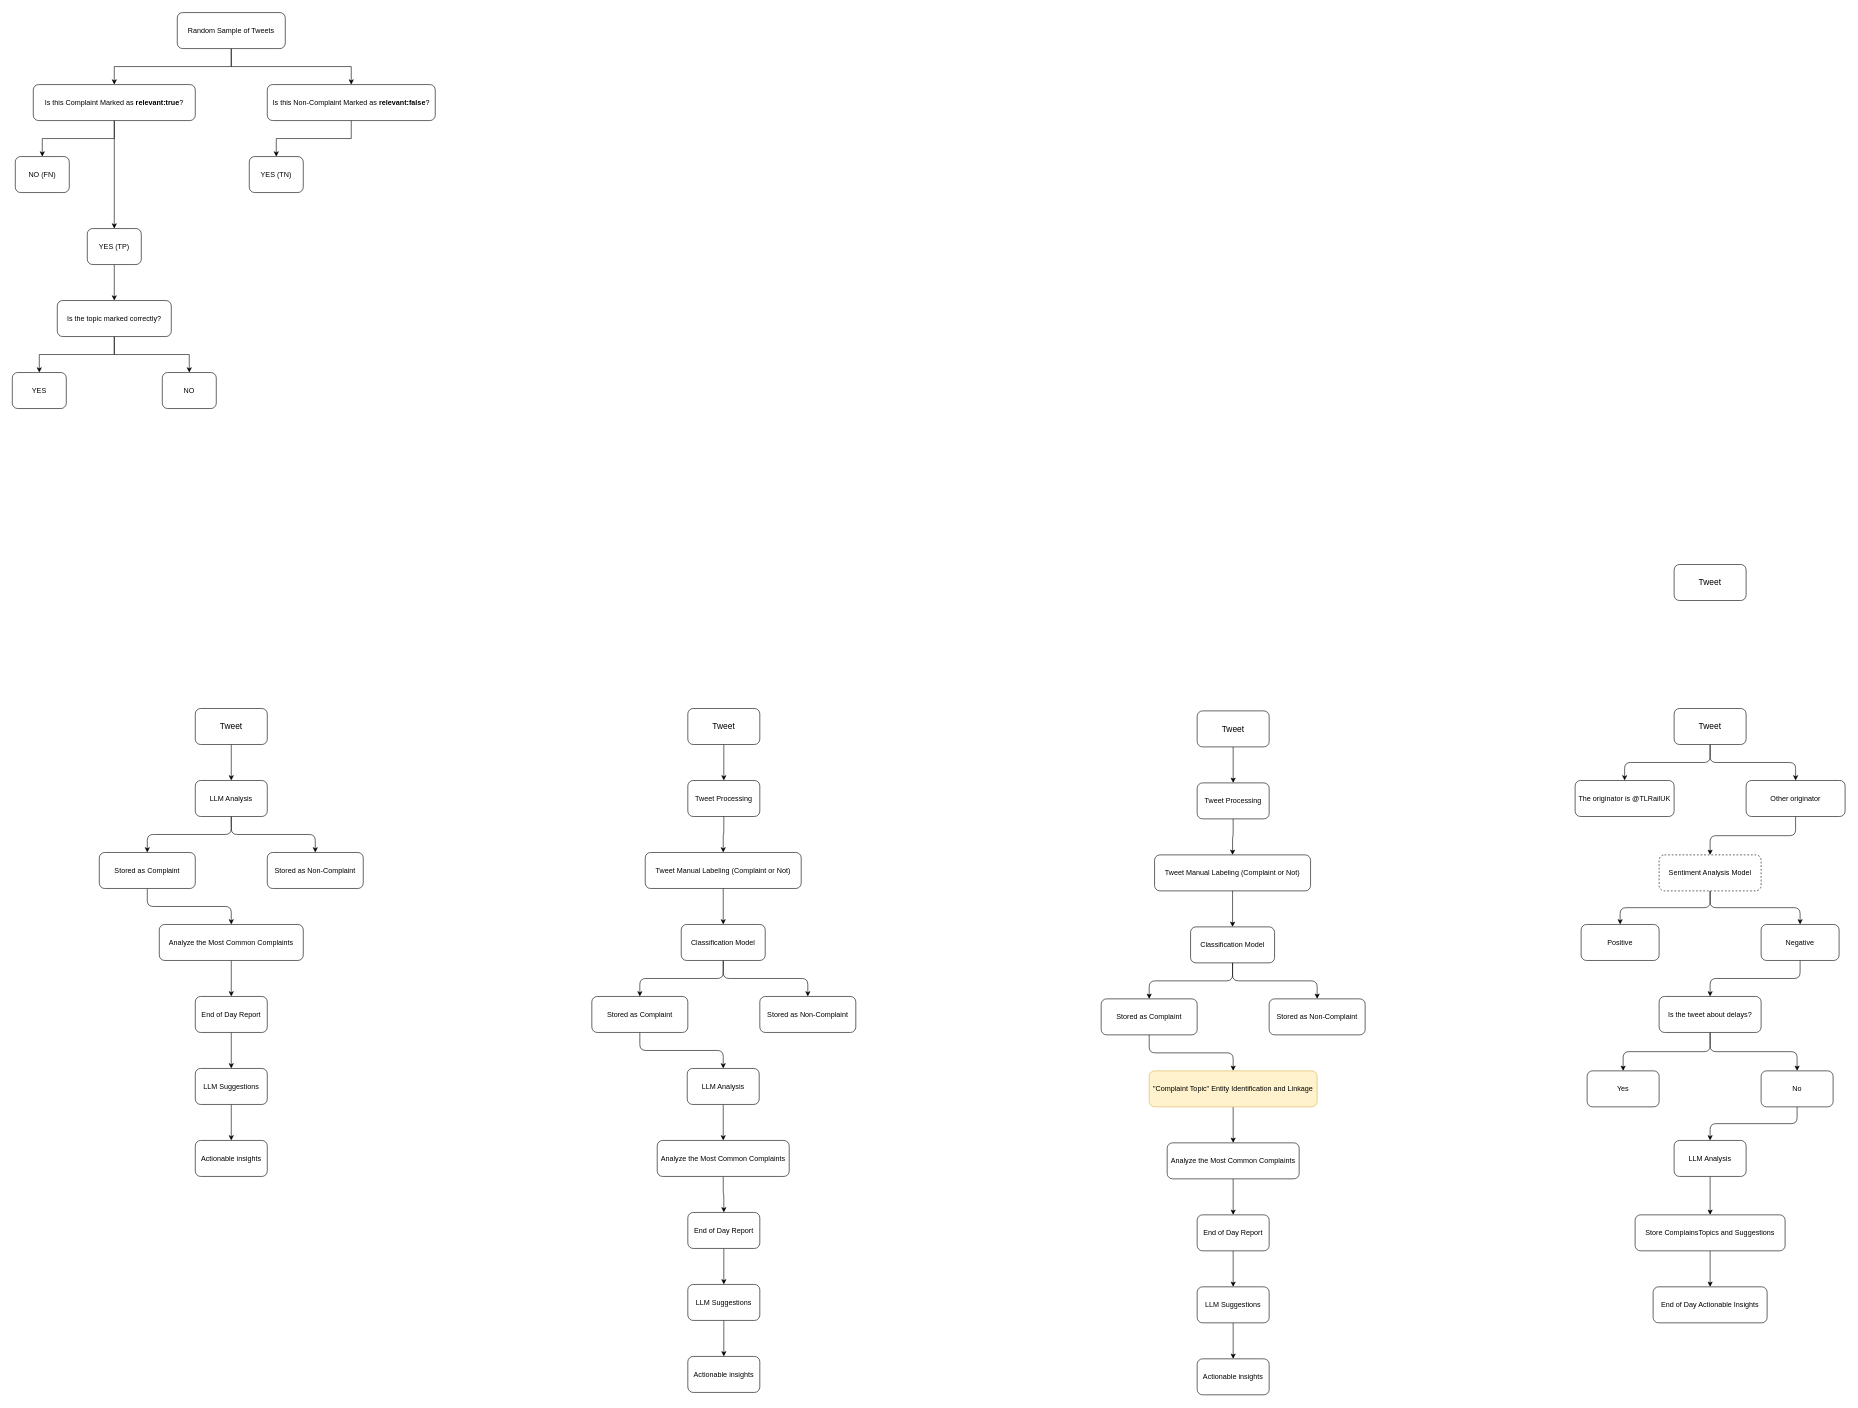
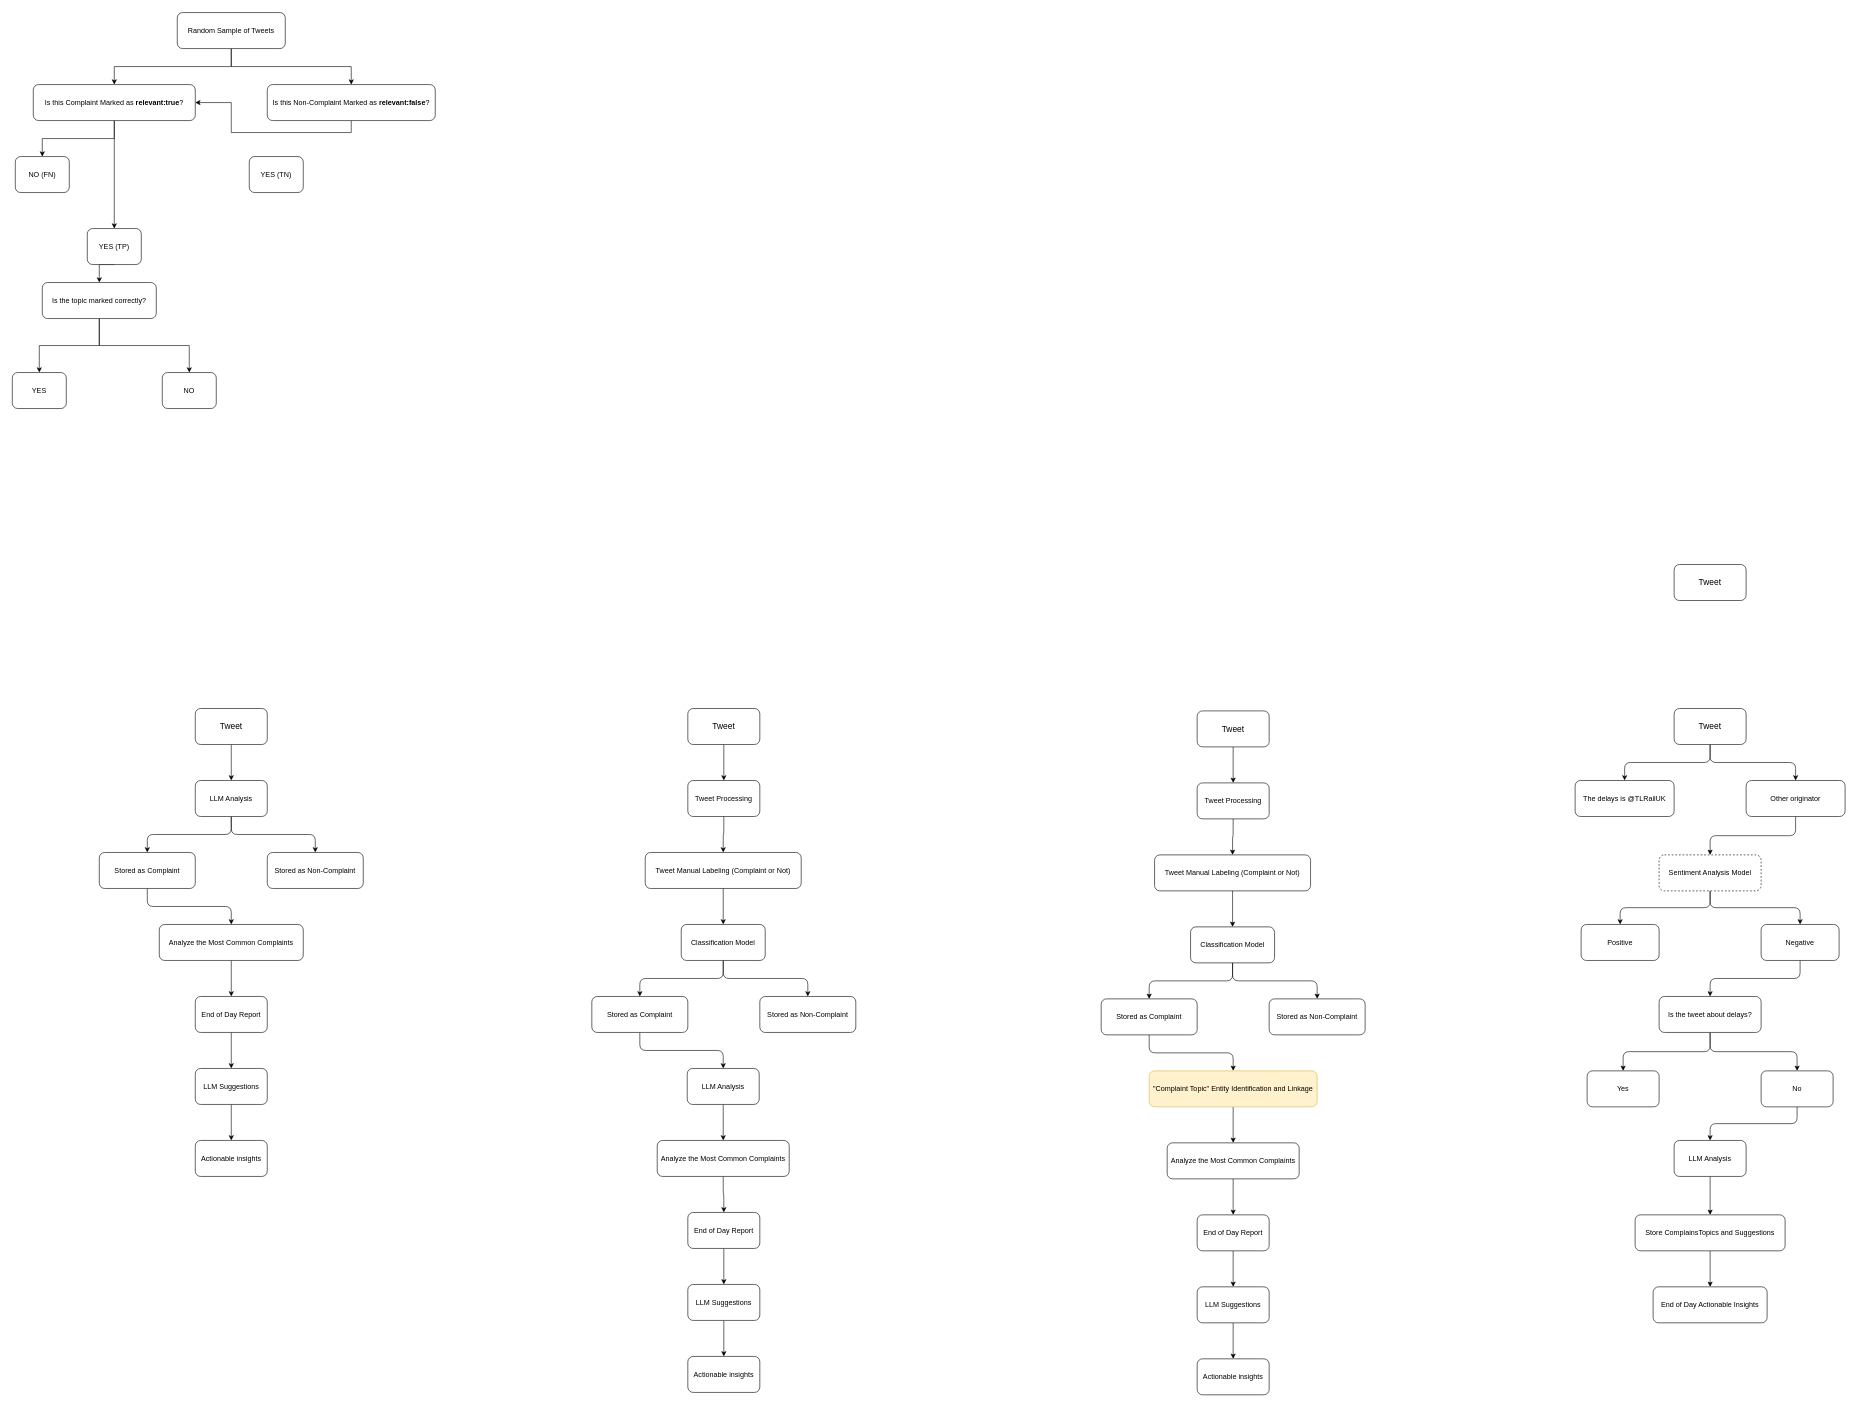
edge "Is this Non-Complaint Marked as relevant:false?" -> "YES (TN)": now "Is this Non-Complaint Marked as relevant:false?" -> "Is this Complaint Marked as relevant:true?"
node "Is the topic marked correctly?": moved (114, 318) -> (99, 300)
node "The originator is @TLRailUK": label "The originator is @TLRailUK" -> "The delays is @TLRailUK"
